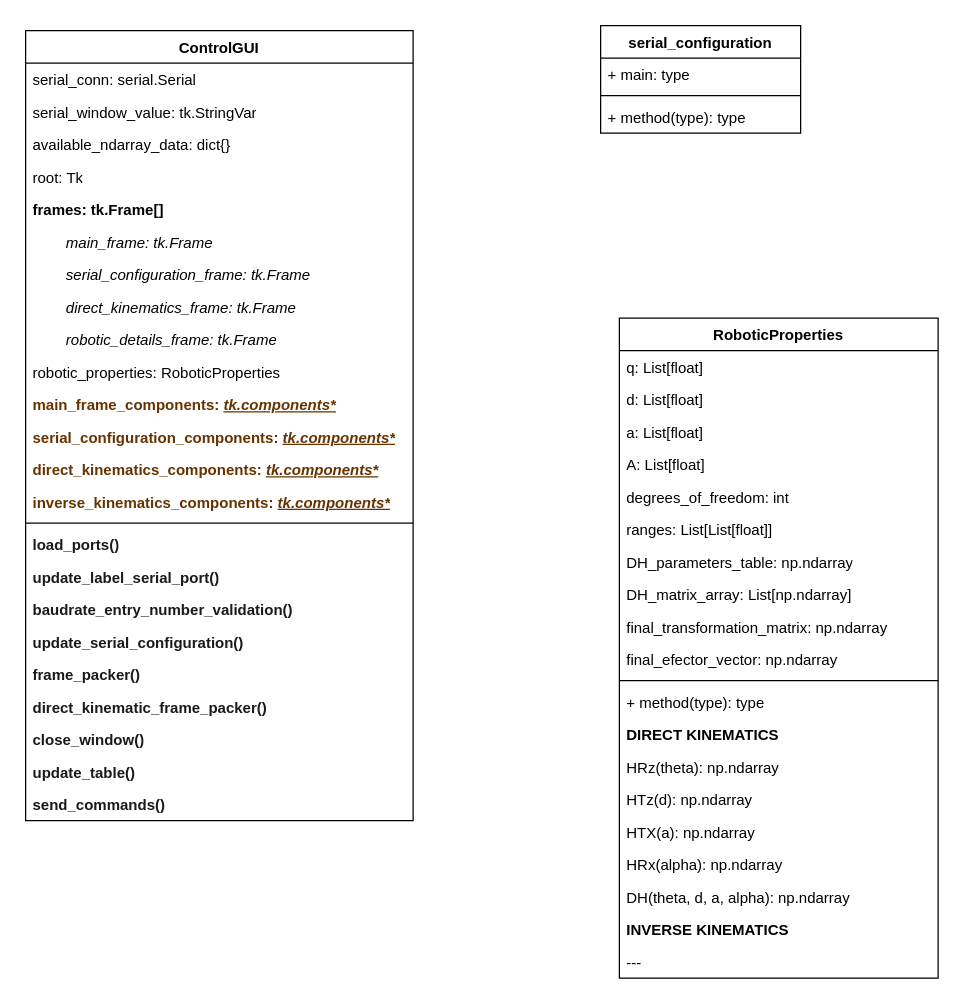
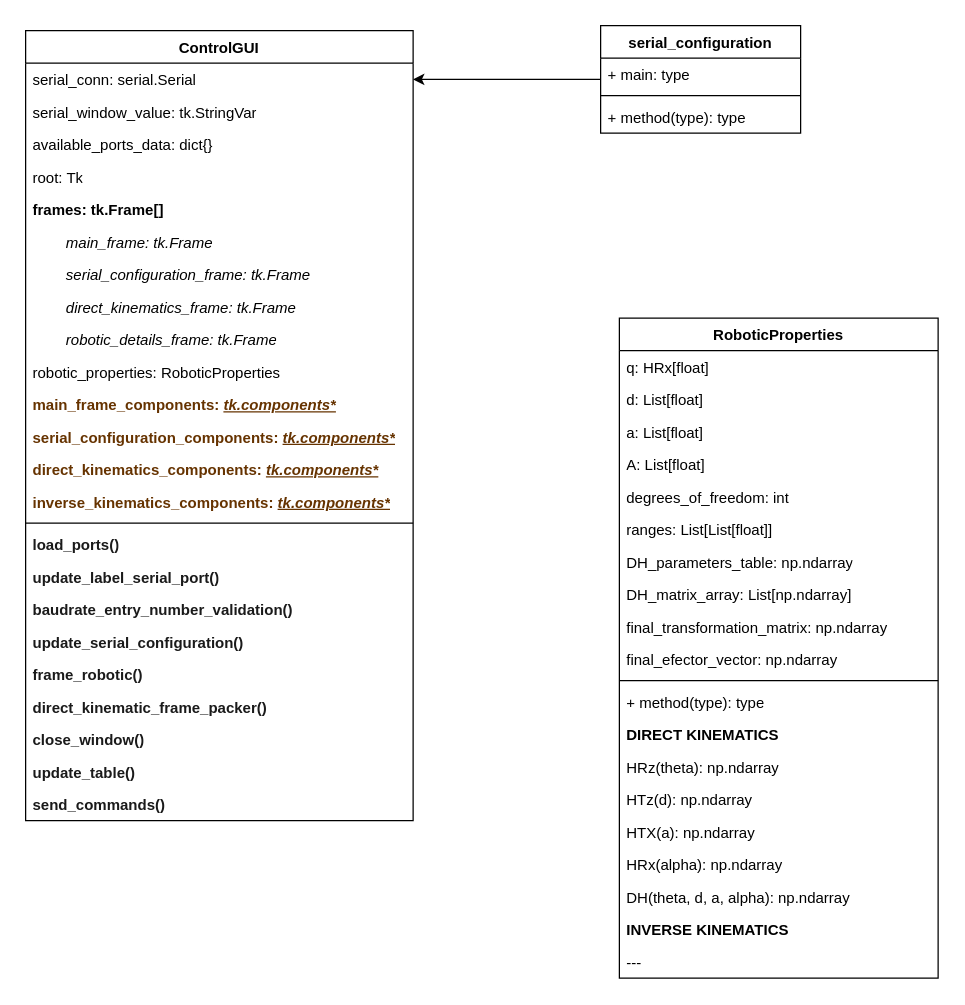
edge "serial_configuration" -> "serial_conn: serial.Serial": added
node "available_ndarray_data: dict{}": label "available_ndarray_data: dict{}" -> "available_ports_data: dict{}"
node "q: List[float]": label "q: List[float]" -> "q: HRx[float]"
node "frame_packer()": label "frame_packer()" -> "frame_robotic()"
